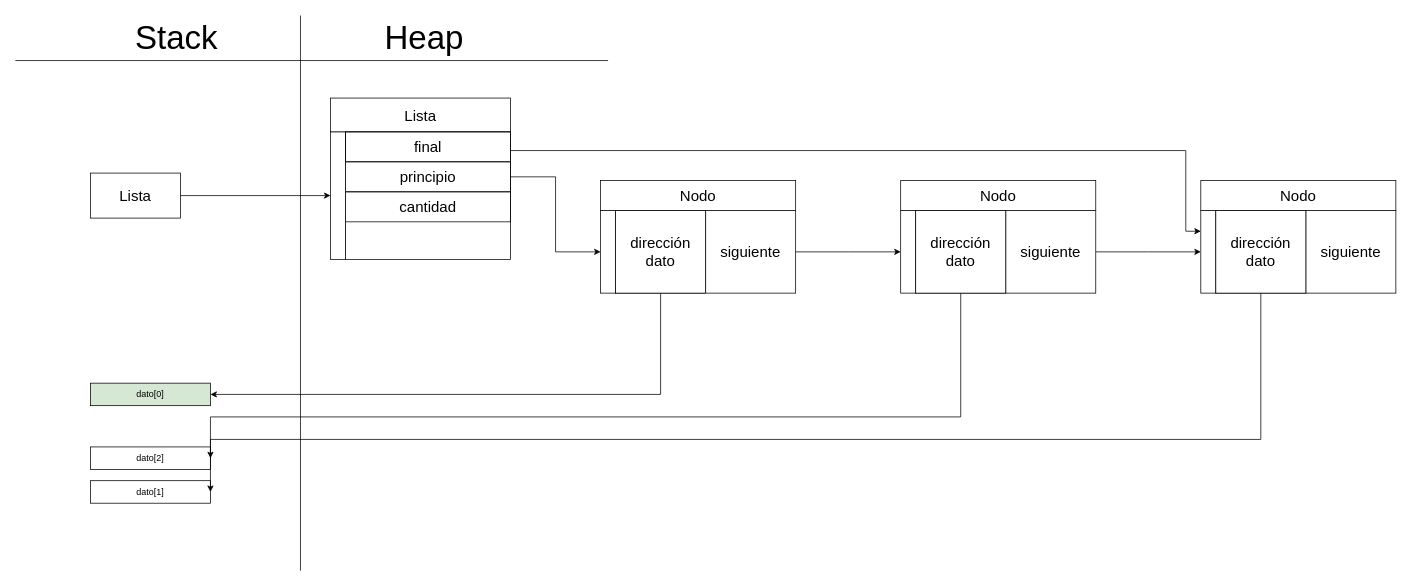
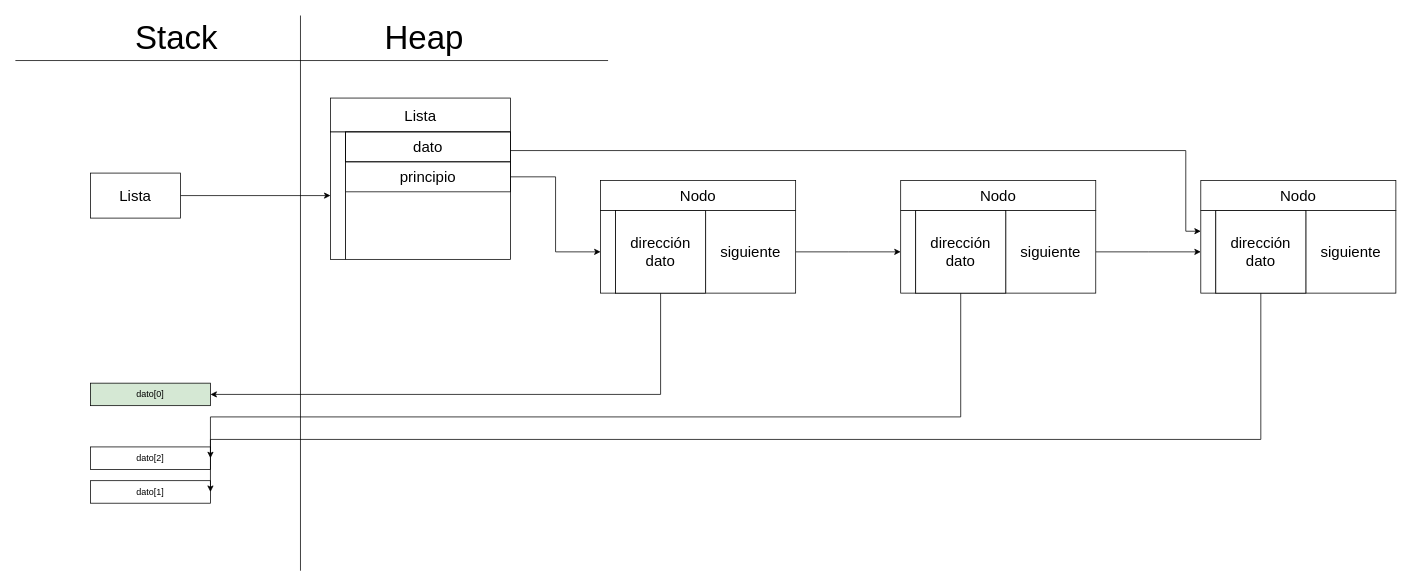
node "final": label "final" -> "dato"
node "cantidad": removed
